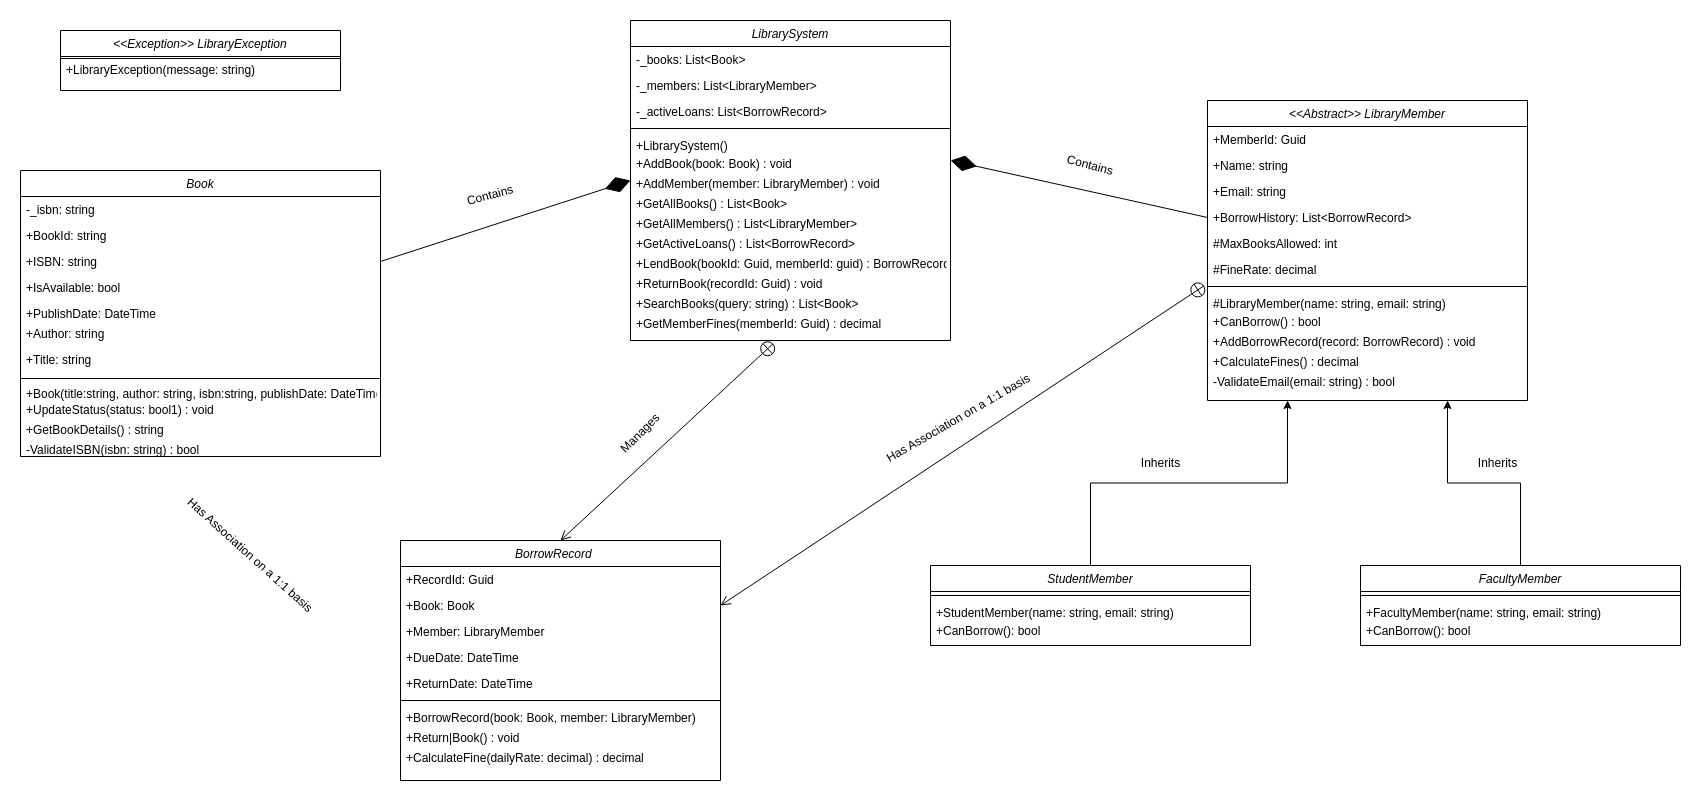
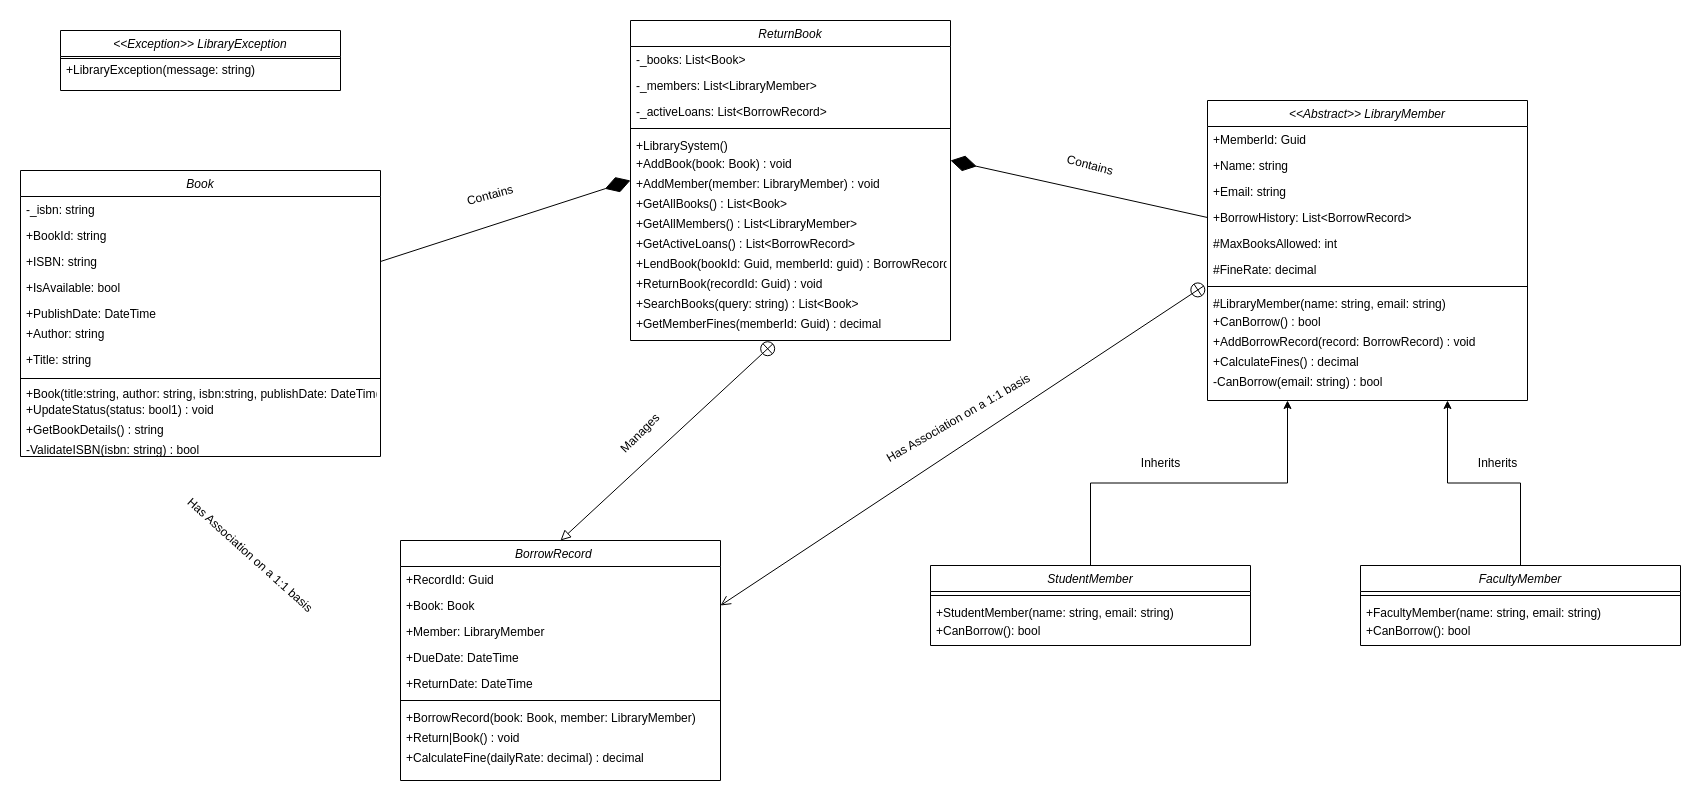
node "LibrarySystem": label "LibrarySystem" -> "ReturnBook"
node "-ValidateEmail(email: string) : bool": label "-ValidateEmail(email: string) : bool" -> "-CanBorrow(email: string) : bool"
edge "+GetMemberFines(memberId: Guid) : decimal" -- "BorrowRecord": arrowhead open -> block
